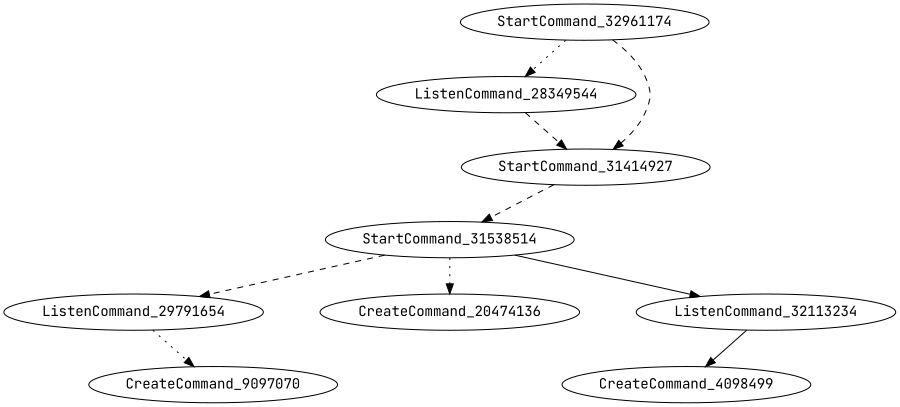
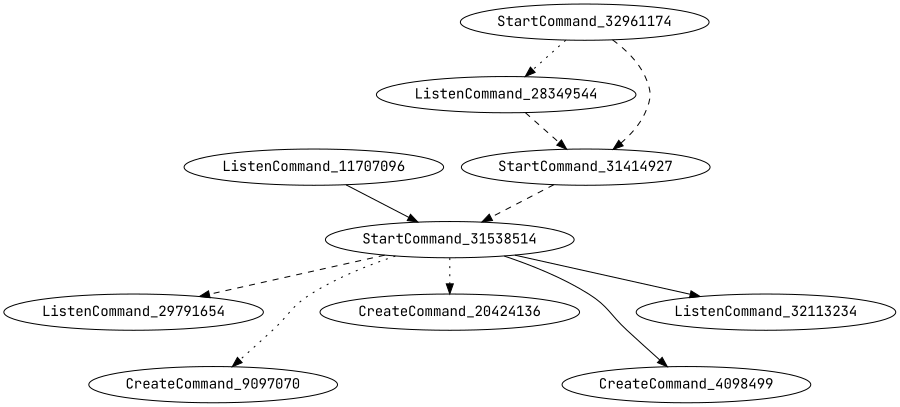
node "ListenCommand_11707096": added
node "CreateCommand_20474136": label "CreateCommand_20474136" -> "CreateCommand_20424136"
edge "ListenCommand_29791654" -> "CreateCommand_9097070": now "StartCommand_31538514" -> "CreateCommand_9097070"
edge "ListenCommand_32113234" -> "CreateCommand_4098499": now "StartCommand_31538514" -> "CreateCommand_4098499"
